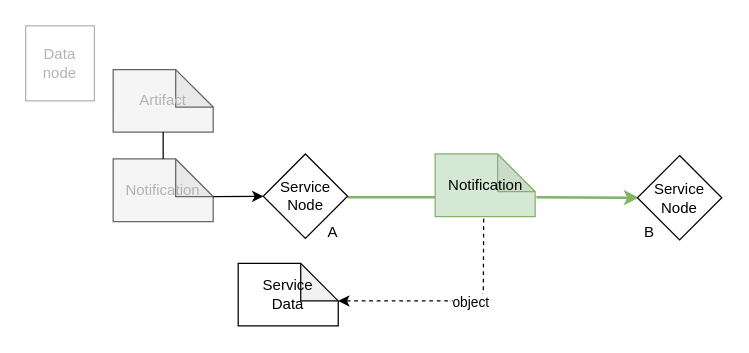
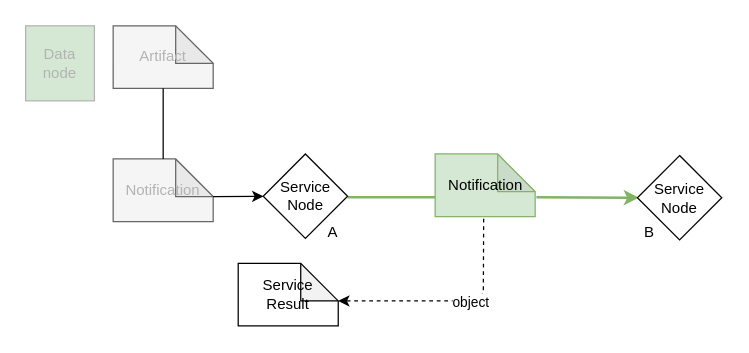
node "Data node": fillcolor #ffffff -> #d5e8d4
node "Artifact": moved (163, 101) -> (163, 57)
node "Service Data": label "Service Data" -> "Service Result"
